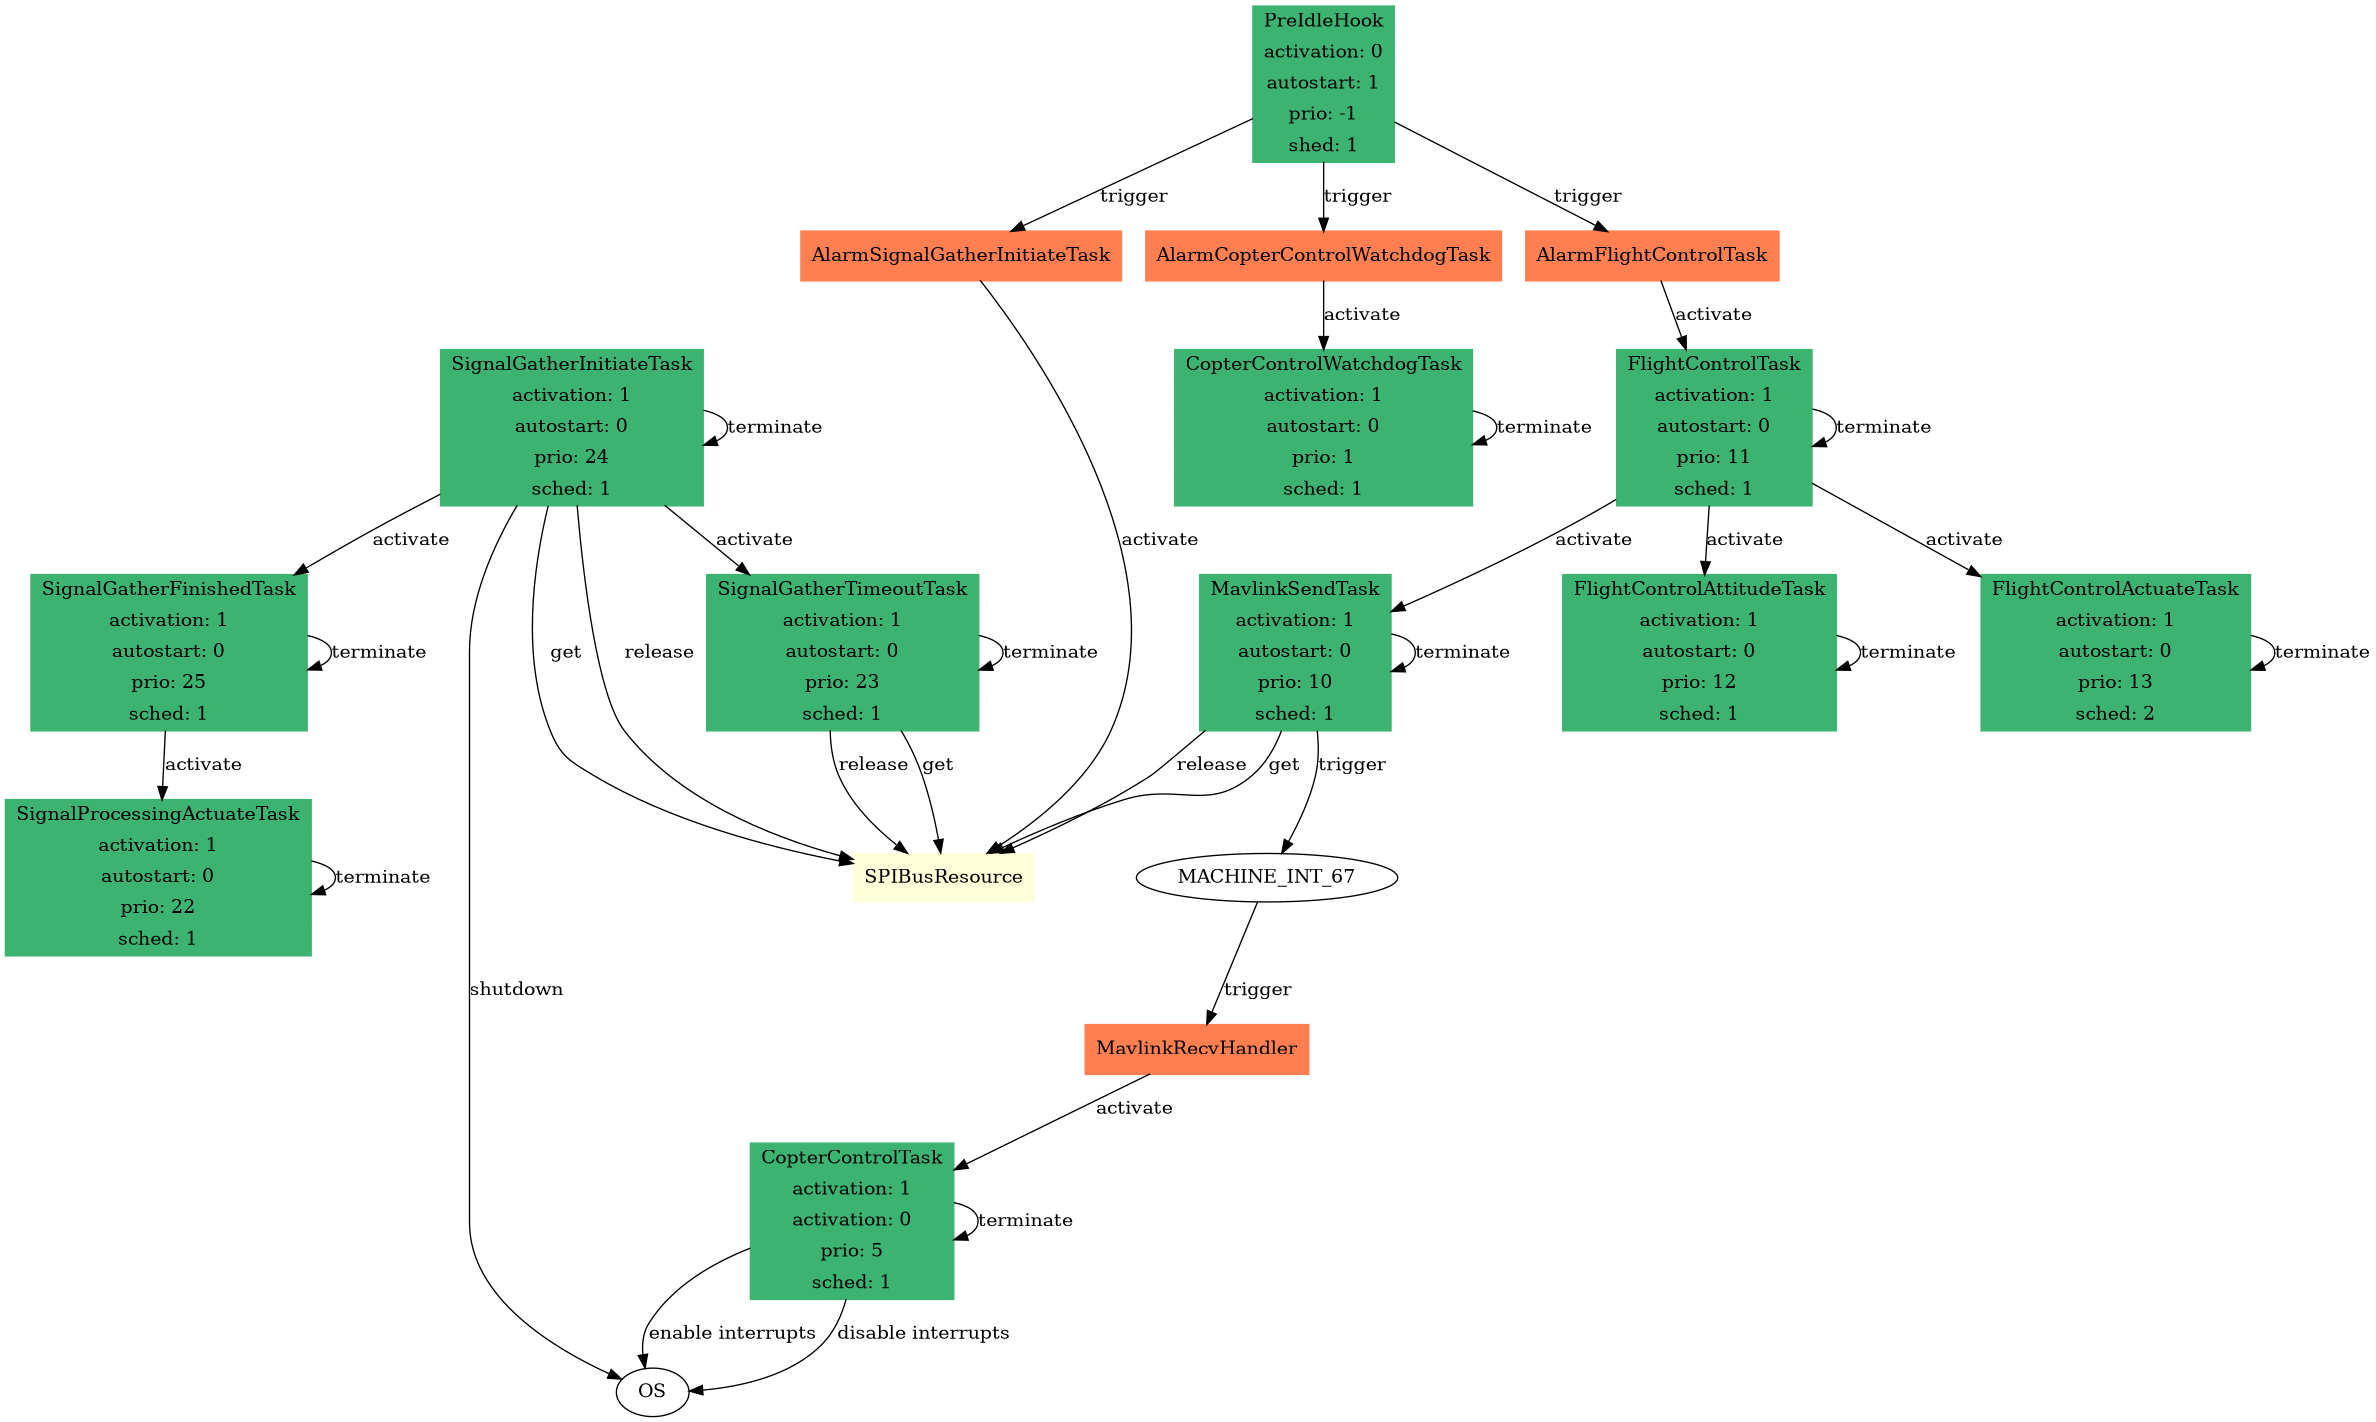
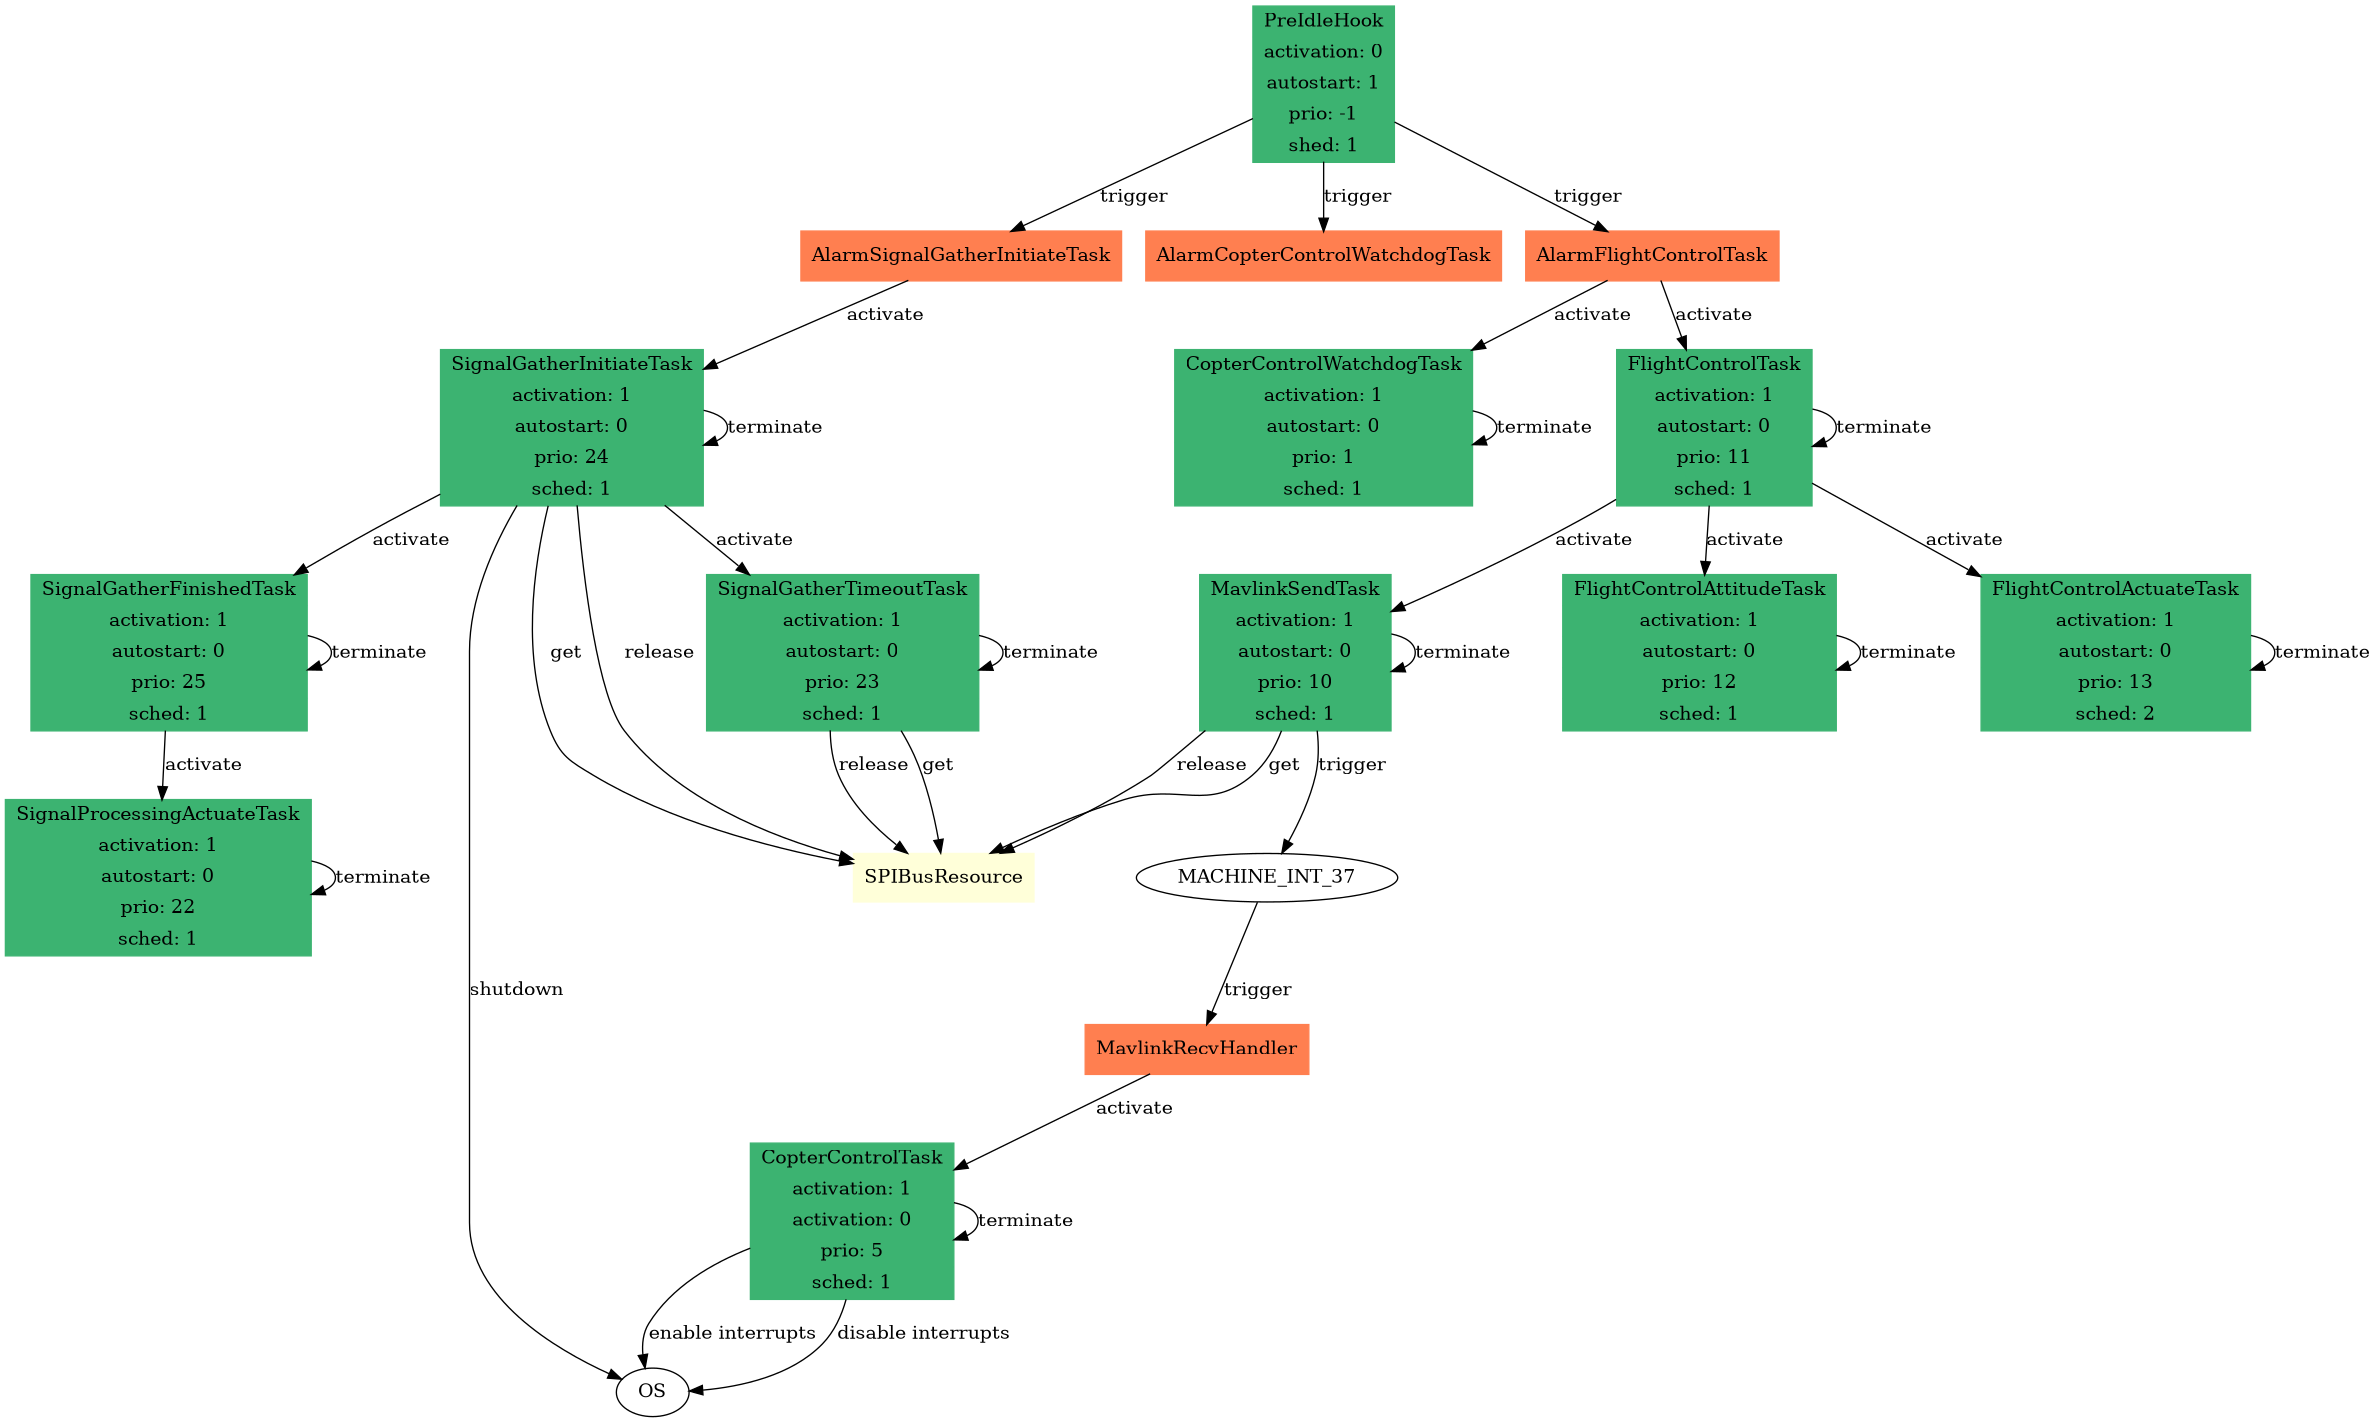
edge "AlarmCopterControlWatchdogTask" -> "CopterControlWatchdogTask": now "AlarmFlightControlTask" -> "CopterControlWatchdogTask"
edge "AlarmSignalGatherInitiateTask" -> "SPIBusResource": now "AlarmSignalGatherInitiateTask" -> "SignalGatherInitiateTask"
node "MACHINE_INT_67": label "MACHINE_INT_67" -> "MACHINE_INT_37"
